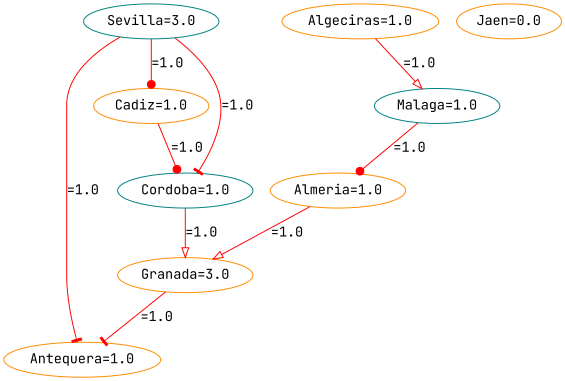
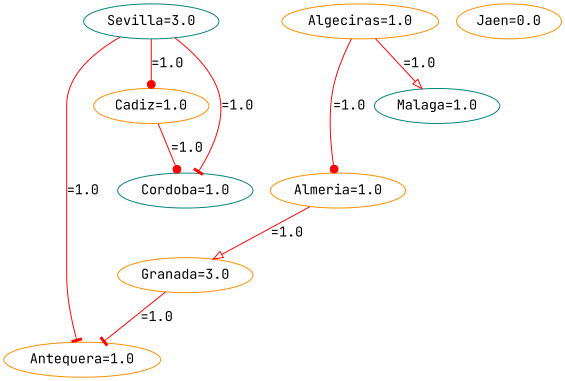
edge "Malaga=1.0" -> "Almeria=1.0": now "Algeciras=1.0" -> "Almeria=1.0"
edge "Cordoba=1.0" -> "Granada=3.0": removed, label "=1.0"
